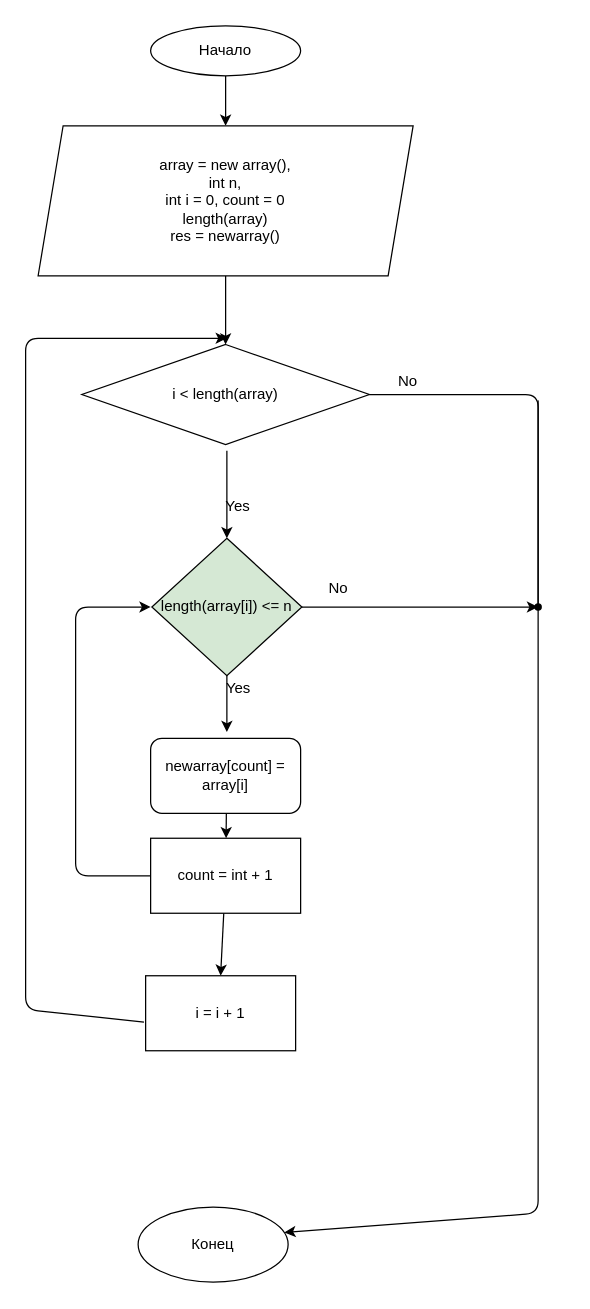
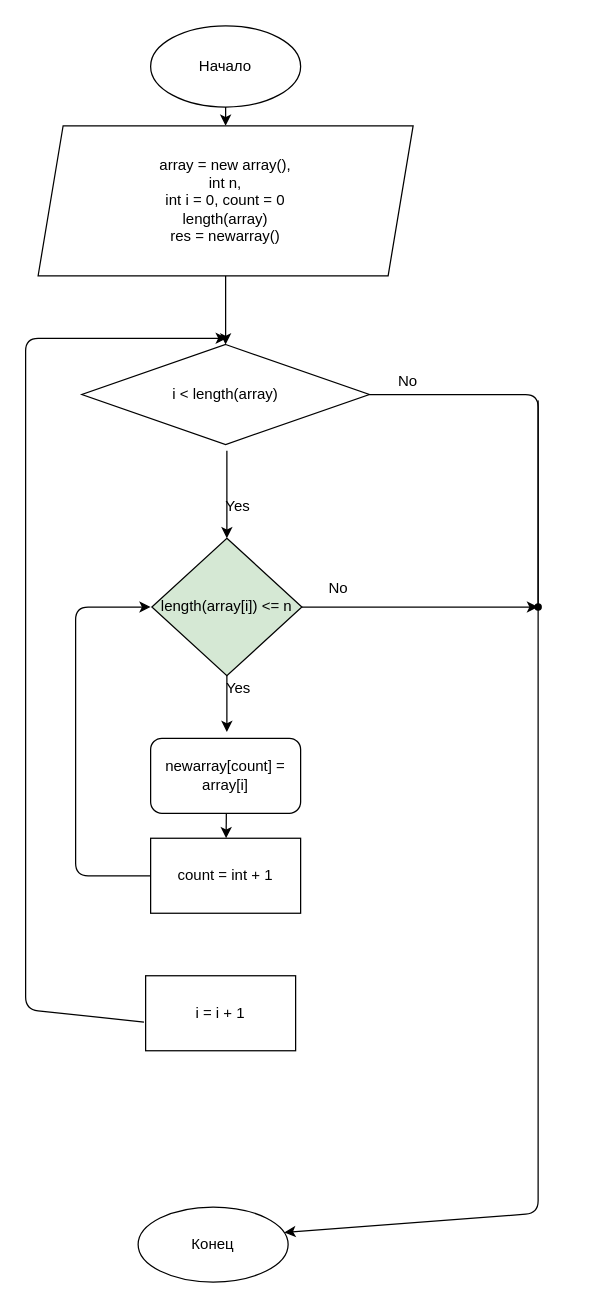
node "Начало": size 150x50 -> 150x81
edge "count = int + 1" -> "i = i + 1": removed
